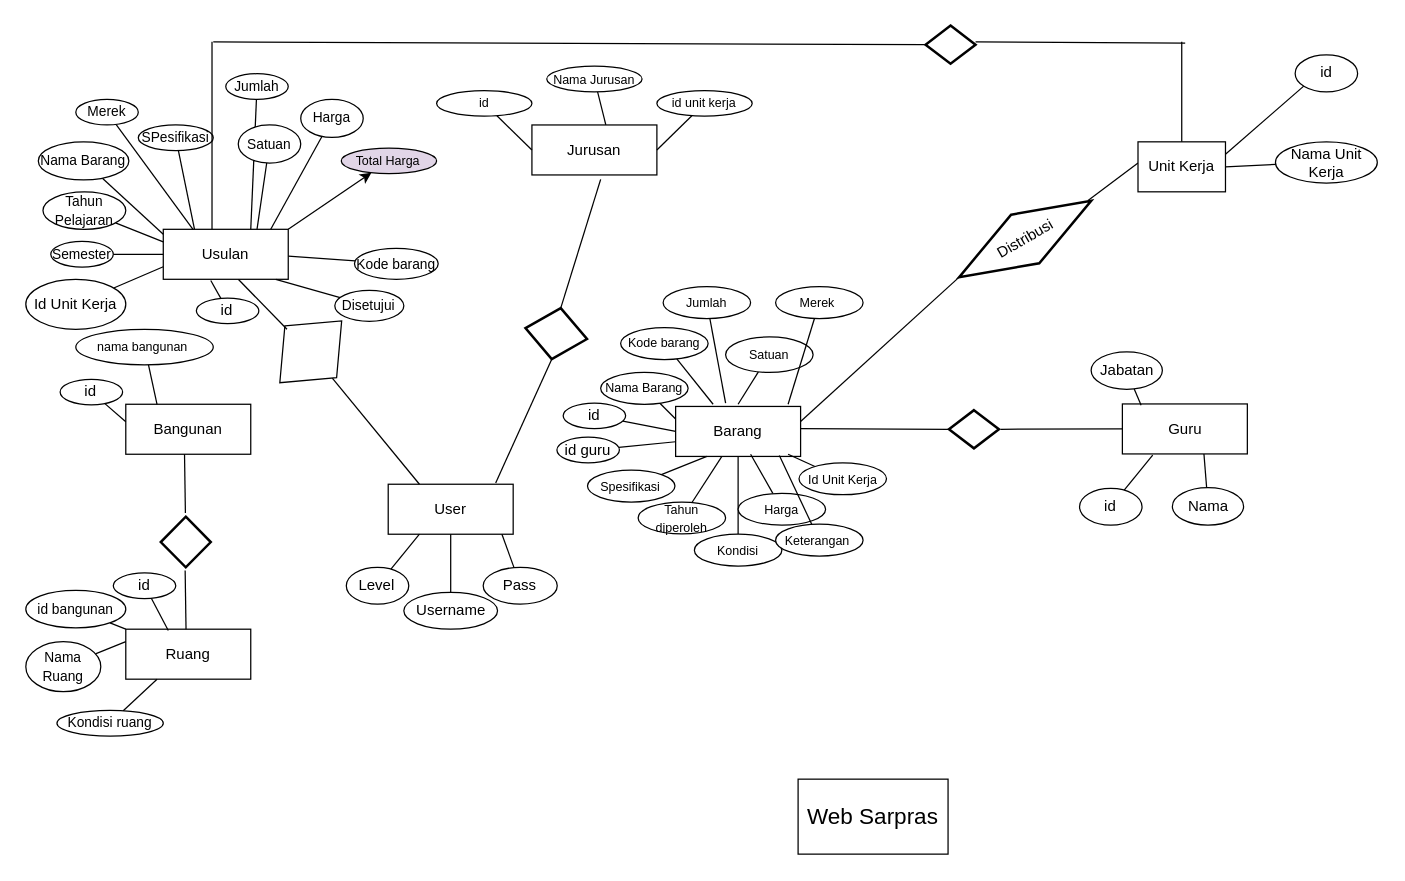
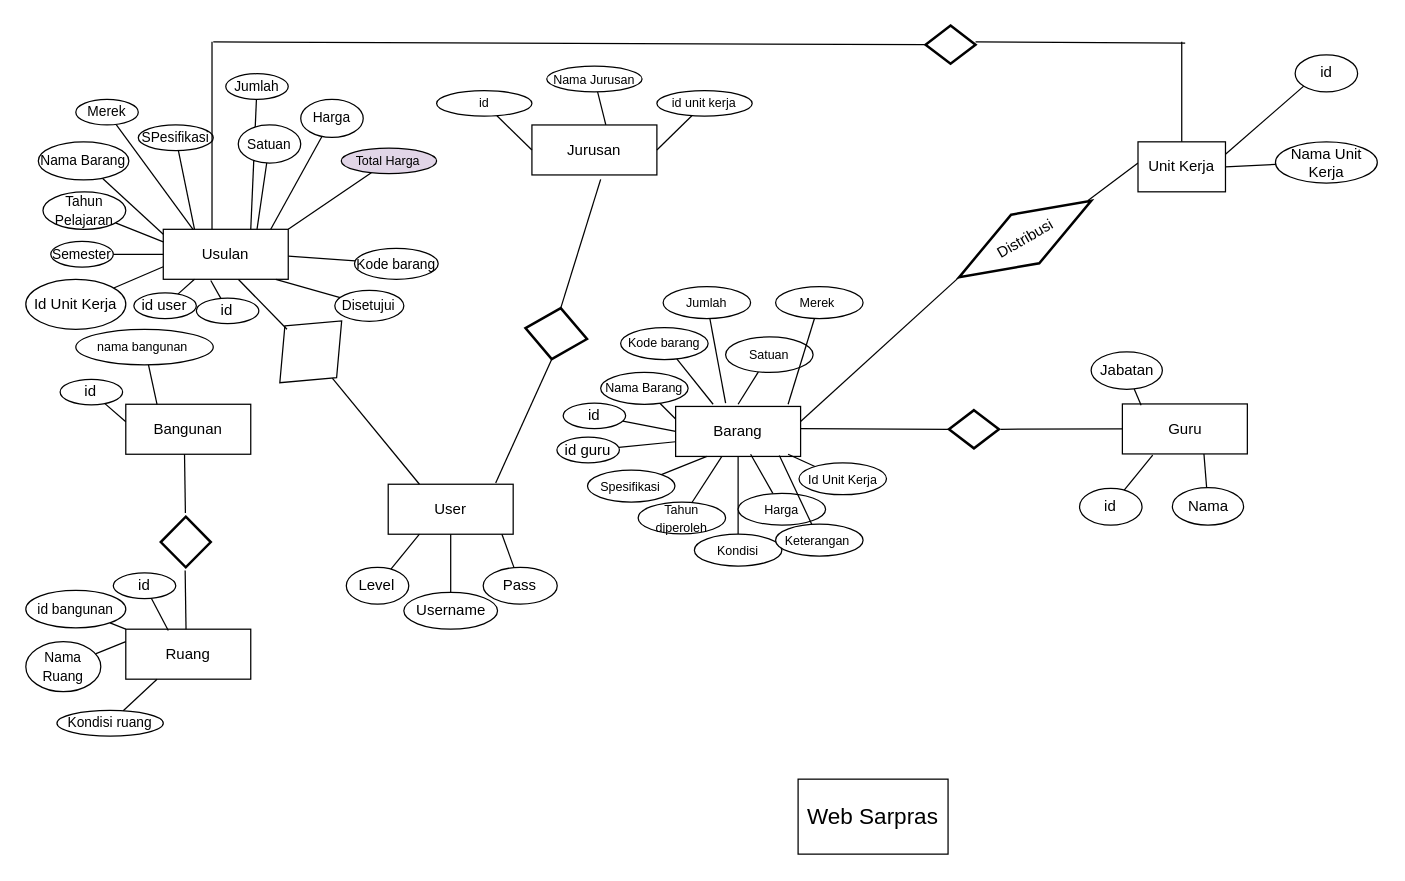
edge "Usulan" -> "Total Harga": arrowhead classic -> none
edge "Usulan" -- "id user": added
node "id user": added
